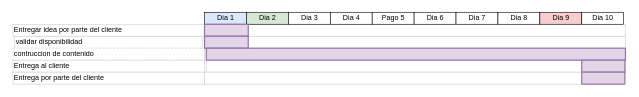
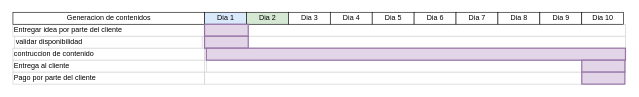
node "Generacion de contenidos": added
node "Pago 5": label "Pago 5" -> "Dia 5"
node "Dia 9": fillcolor #f8cecc -> #ffffff
node "contruccion de contenido": style dashed -> solid
node "Entrega por parte del cliente": label "Entrega por parte del cliente" -> "Pago por parte del cliente"
